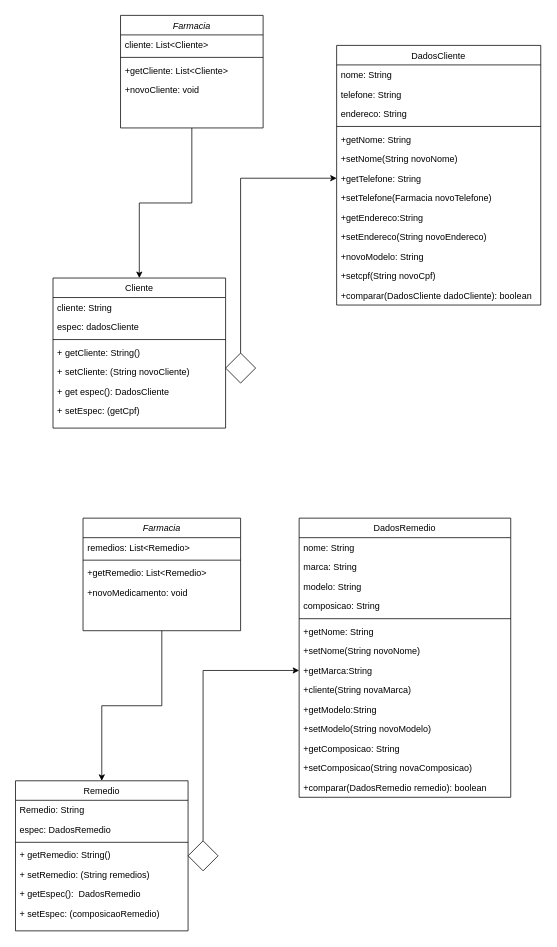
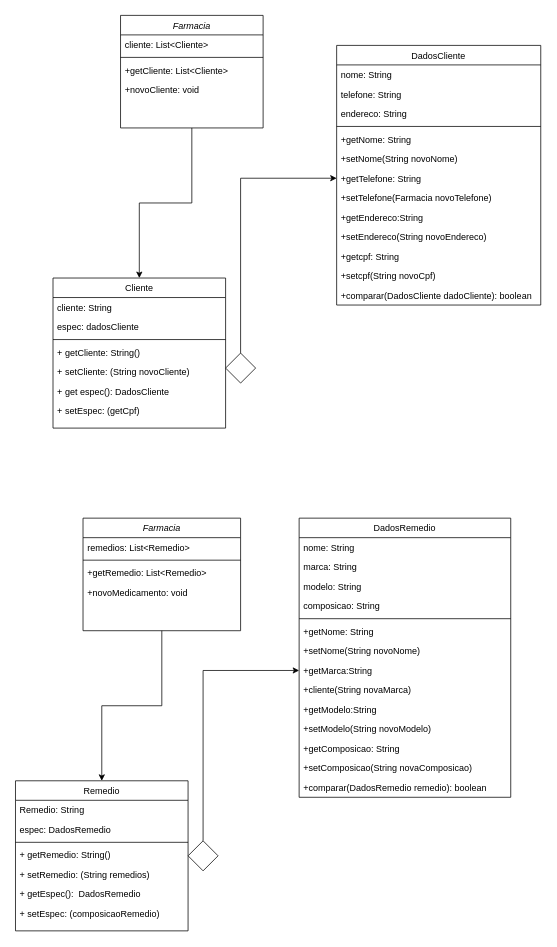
node "+novoModelo: String": label "+novoModelo: String" -> "+getcpf: String"
